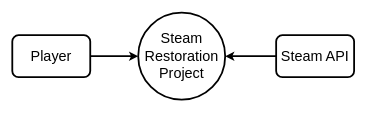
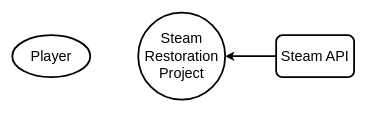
node "Player": shape rounded rectangle -> ellipse
edge "Player" -> "Steam Restoration Project": removed
